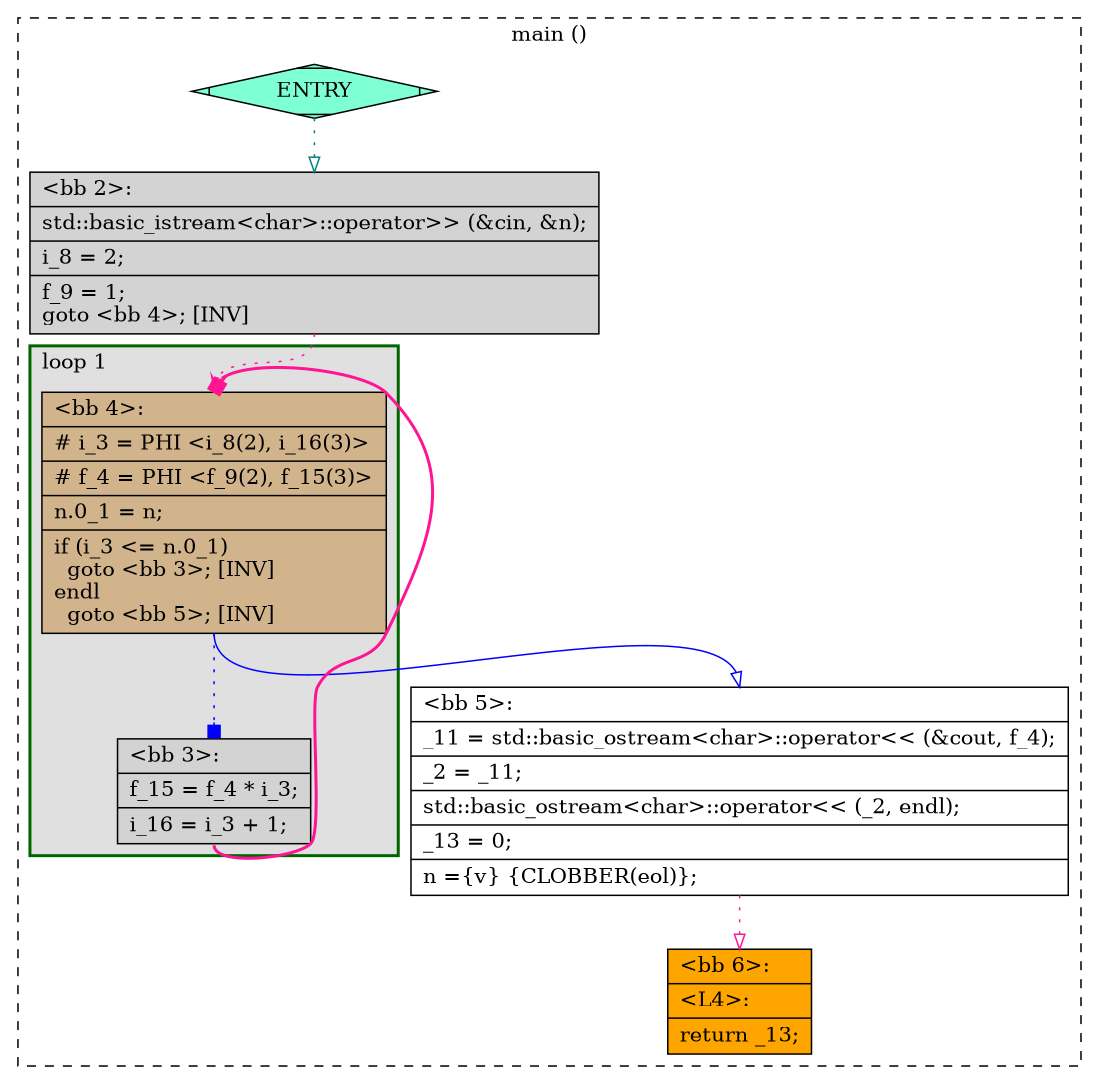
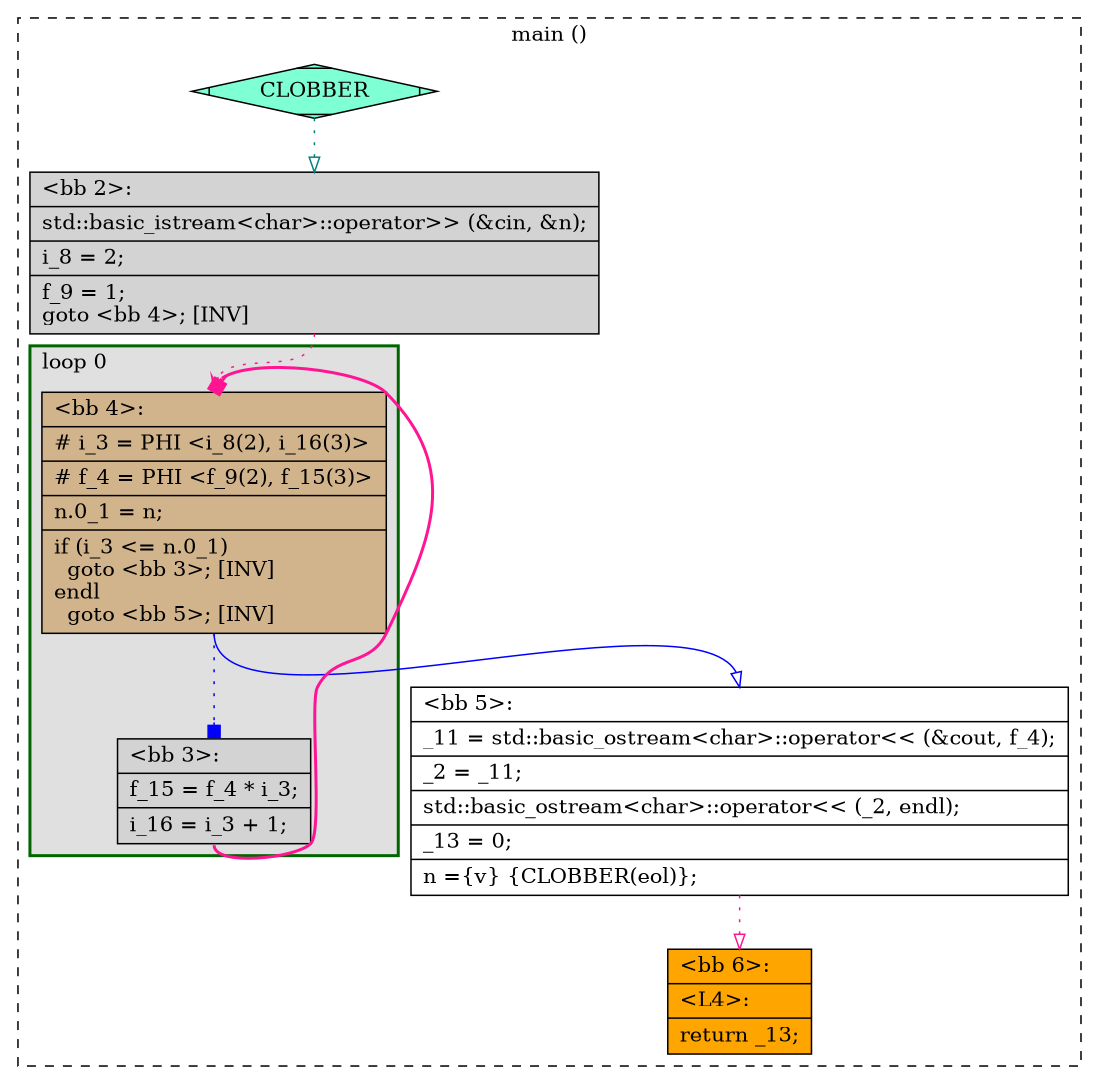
node "ENTRY": label "ENTRY" -> "CLOBBER"
cluster "loop 1": label "loop 1" -> "loop 0"
